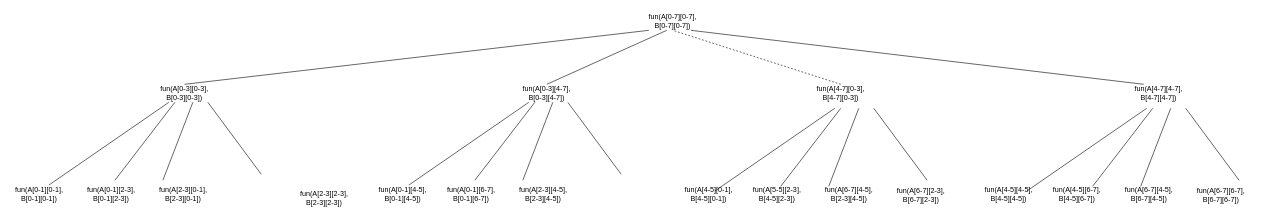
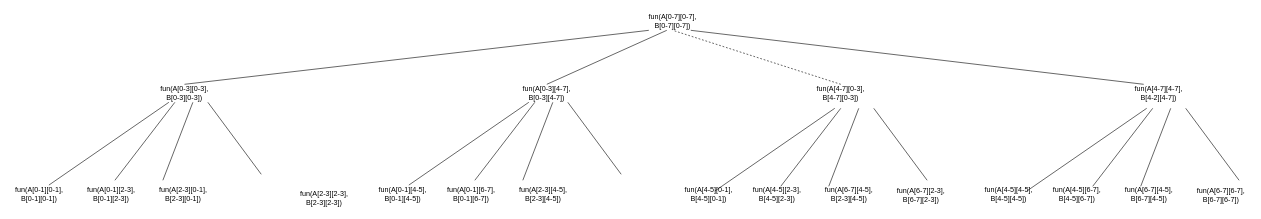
node "fun(A[4-7][4-7], B[4-7][4-7])": label "fun(A[4-7][4-7], B[4-7][4-7])" -> "fun(A[4-7][4-7], B[4-2][4-7])"
node "fun(A[5-5][2-3], B[4-5][2-3])": label "fun(A[5-5][2-3], B[4-5][2-3])" -> "fun(A[4-5][2-3], B[4-5][2-3])"
